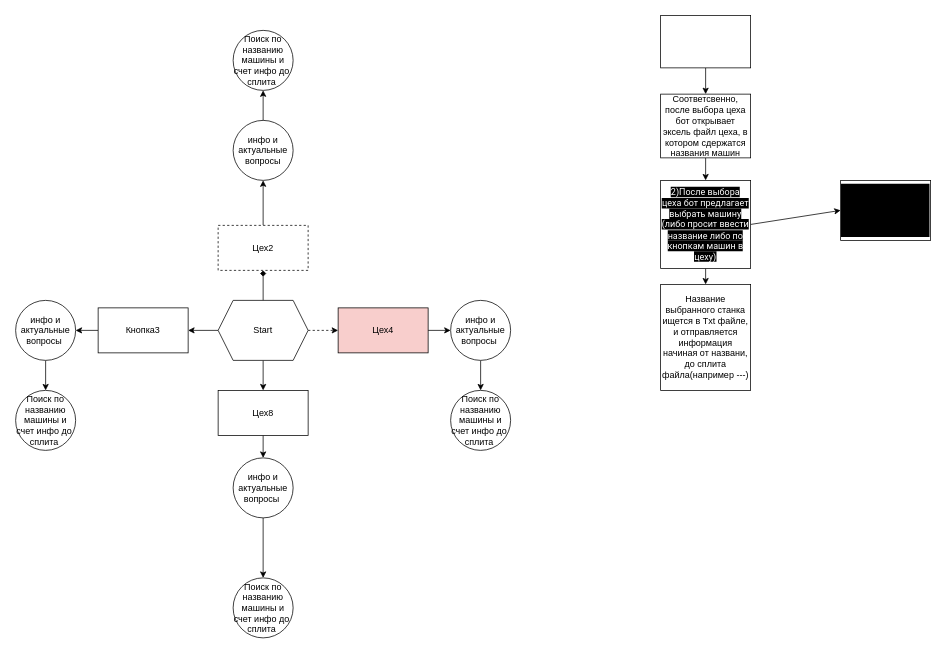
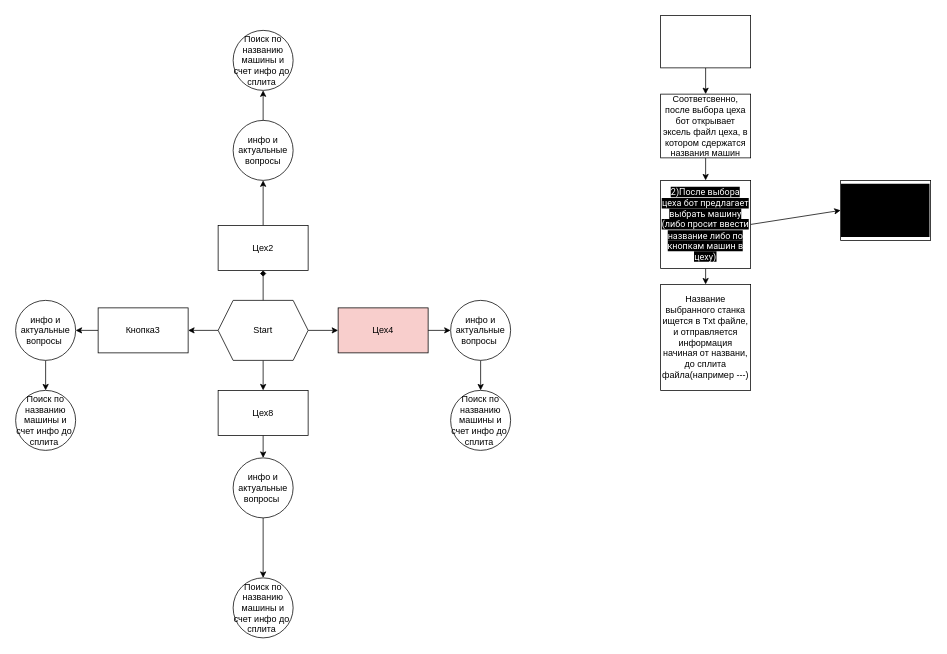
node "Цех2": style dashed -> solid
edge "Start" -> "Цех4": style dashed -> solid
